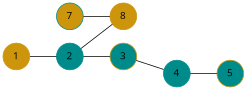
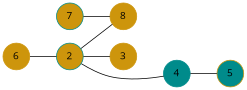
node "1": label "1" -> "6"
node "2": fillcolor cyan4 -> darkgoldenrod3
node "3": fillcolor cyan4 -> darkgoldenrod3
edge "3" -- "4": now "2" -- "4"
